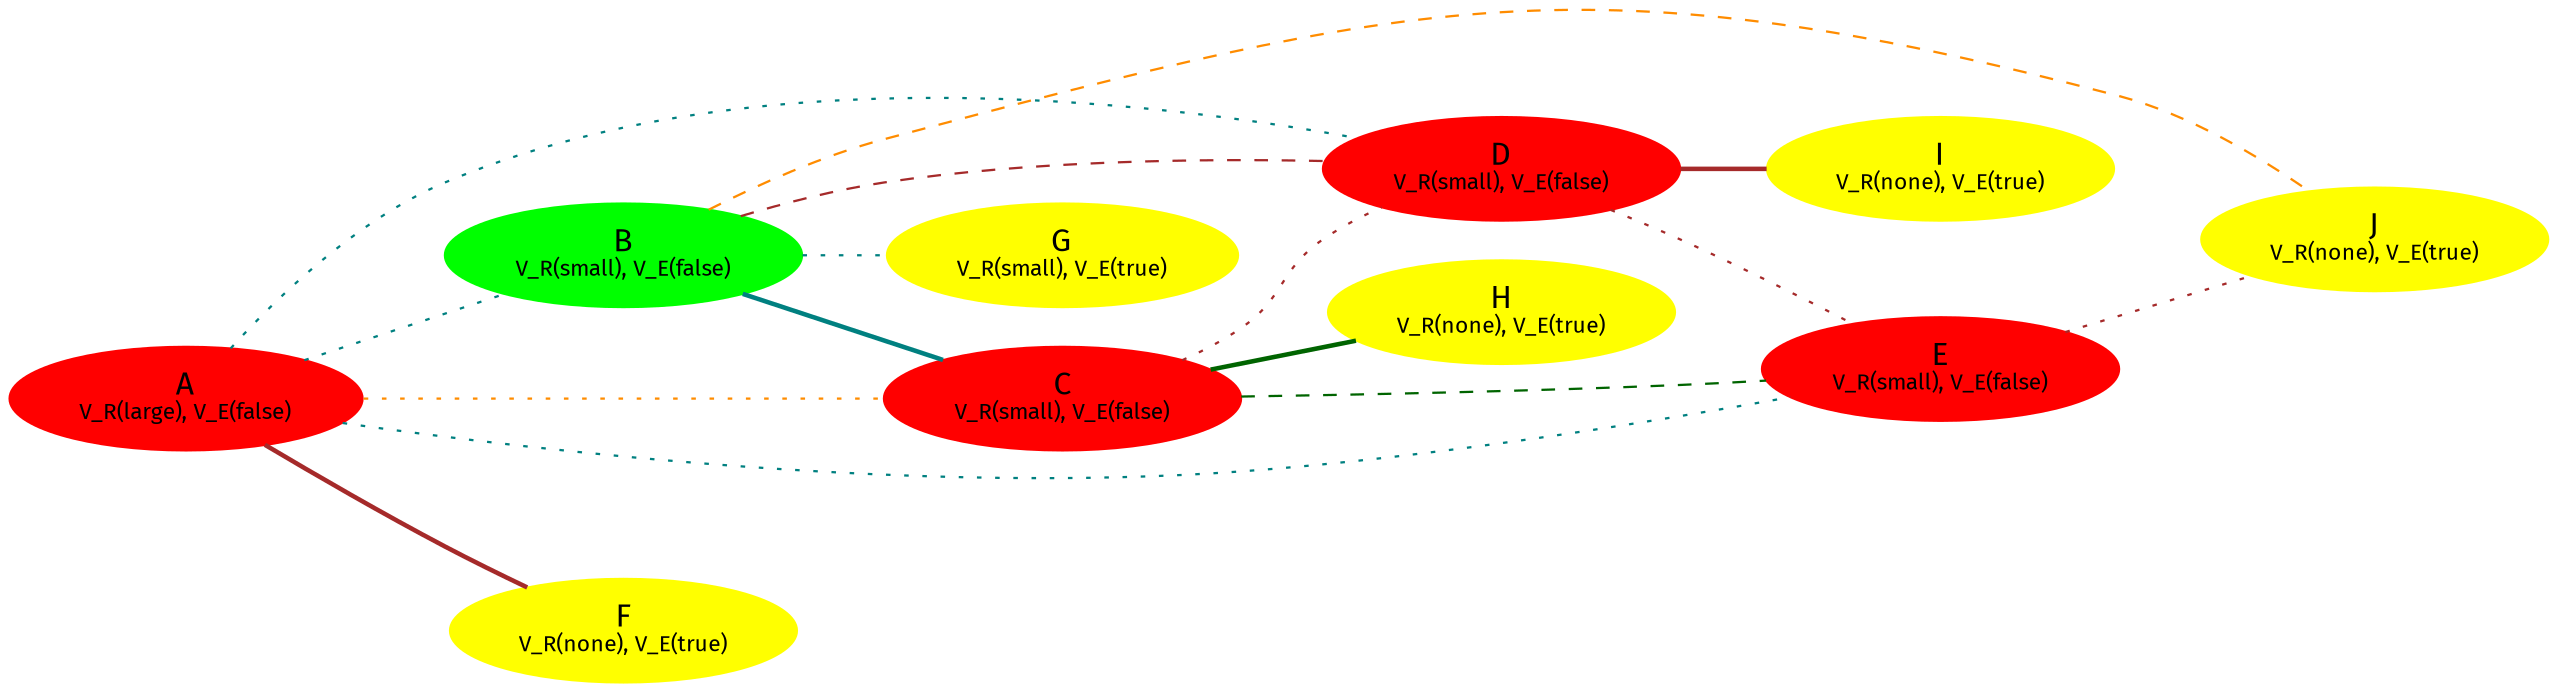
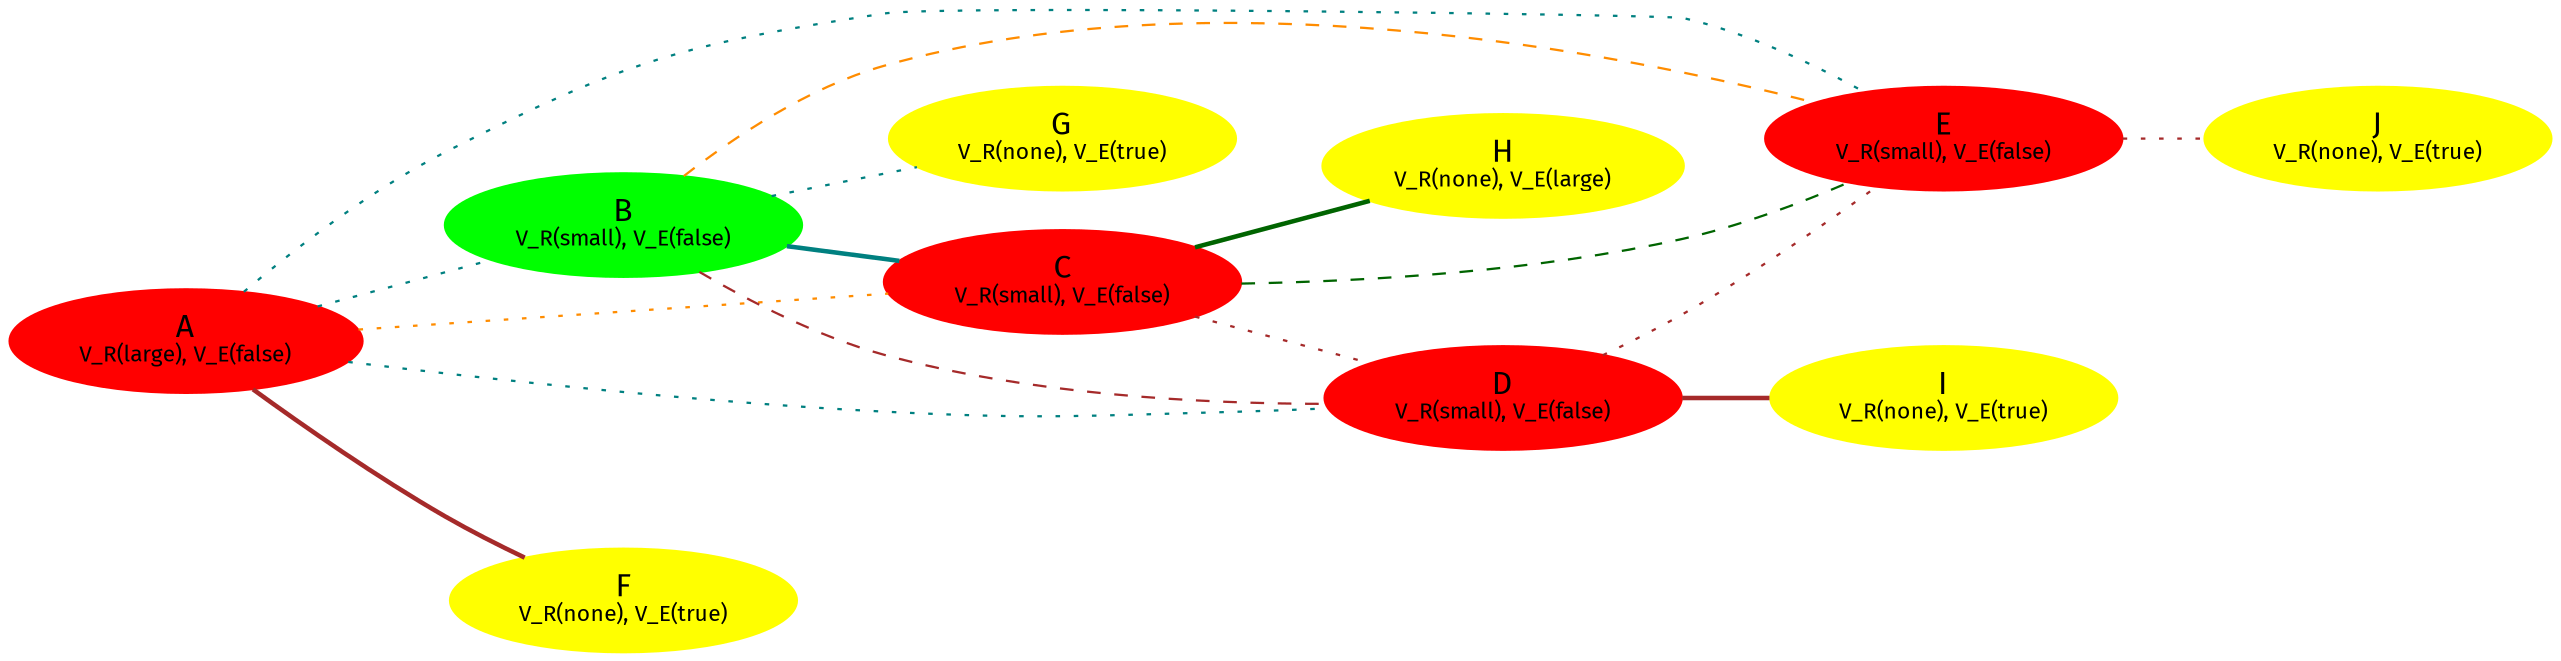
edge "J" -- "B": now "E" -- "B"
node "G": text "V_R(small), V_E(true)" -> "V_R(none), V_E(true)"
node "H": text "V_R(none), V_E(true)" -> "V_R(none), V_E(large)"
